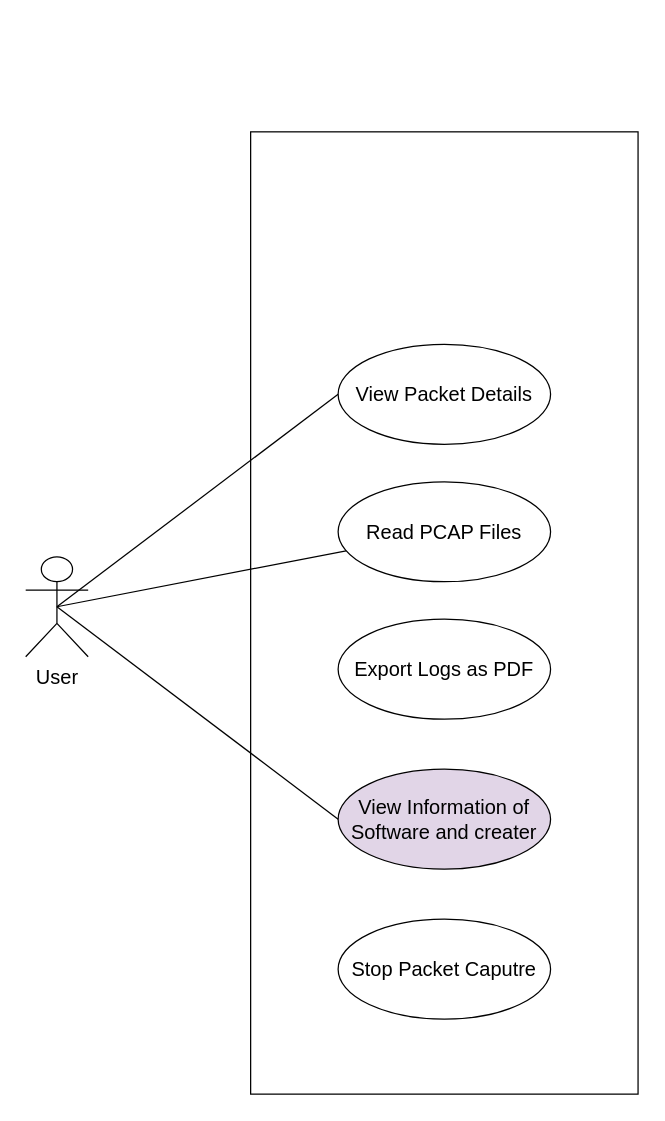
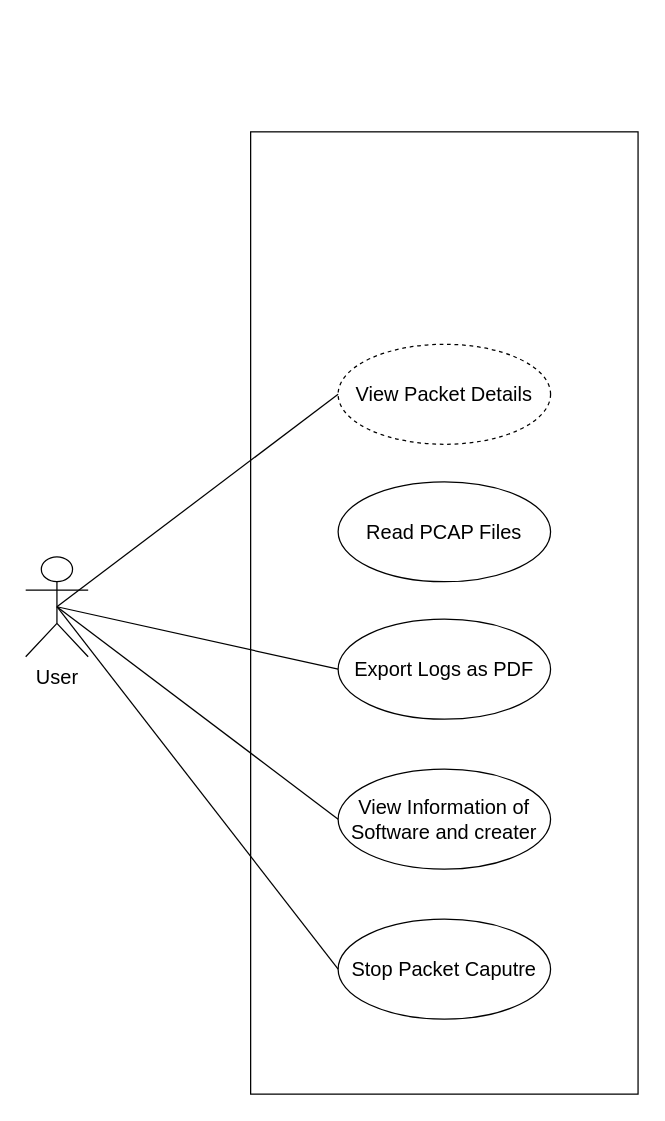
node "View Packet Details": style solid -> dashed
edge "Read PCAP Files" -- "User": now "Export Logs as PDF" -- "User"
edge "User" -- "Stop Packet Caputre": added
node "View Information of Software and creater": fillcolor #e1d5e7 -> #ffffff
